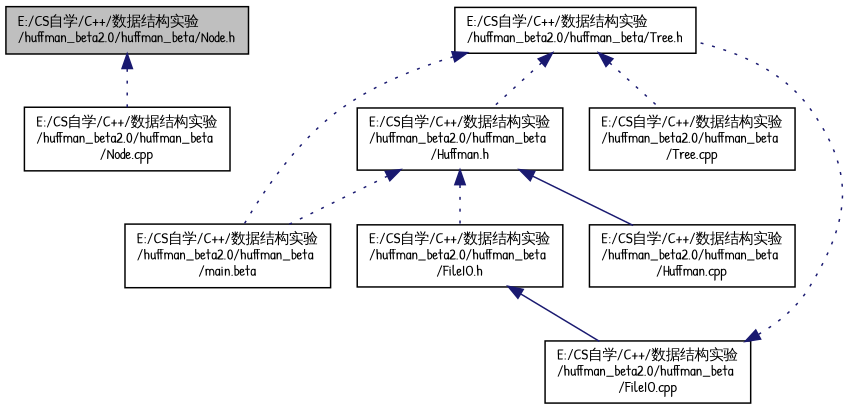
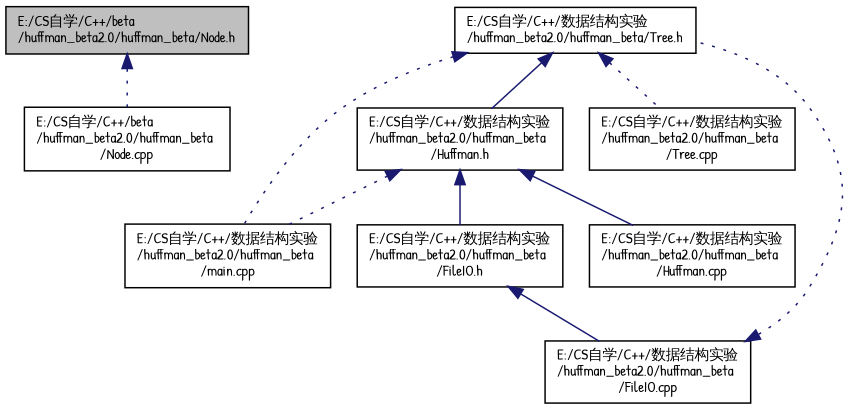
node "E:/CS自学/C++/数据结构实验 /huffman_beta2.0/huffman_beta/Node.h": label "E:/CS自学/C++/数据结构实验 /huffman_beta2.0/huffman_beta/Node.h" -> "E:/CS自学/C++/beta /huffman_beta2.0/huffman_beta/Node.h"
edge "E:/CS自学/C++/数据结构实验 /huffman_beta2.0/huffman_beta /Huffman.h" -> "E:/CS自学/C++/数据结构实验 /huffman_beta2.0/huffman_beta/Tree.h": style dotted -> solid
node "E:/CS自学/C++/数据结构实验 /huffman_beta2.0/huffman_beta /Node.cpp": label "E:/CS自学/C++/数据结构实验 /huffman_beta2.0/huffman_beta /Node.cpp" -> "E:/CS自学/C++/beta /huffman_beta2.0/huffman_beta /Node.cpp"
edge "E:/CS自学/C++/数据结构实验 /huffman_beta2.0/huffman_beta /FileIO.h" -> "E:/CS自学/C++/数据结构实验 /huffman_beta2.0/huffman_beta /Huffman.h": style dotted -> solid
node "E:/CS自学/C++/数据结构实验 /huffman_beta2.0/huffman_beta /main.beta": label "E:/CS自学/C++/数据结构实验 /huffman_beta2.0/huffman_beta /main.beta" -> "E:/CS自学/C++/数据结构实验 /huffman_beta2.0/huffman_beta /main.cpp"
